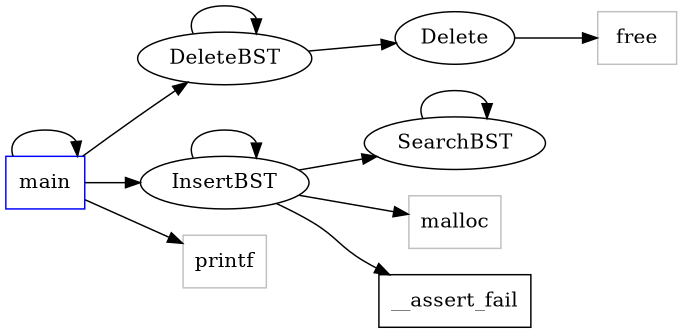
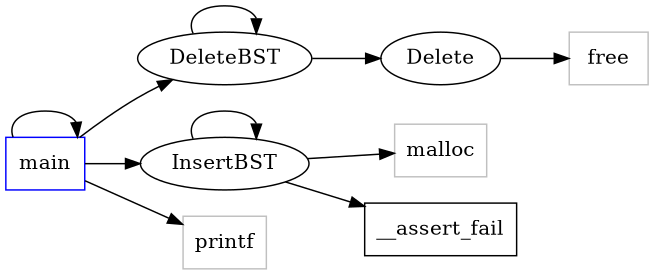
node "SearchBST": removed
